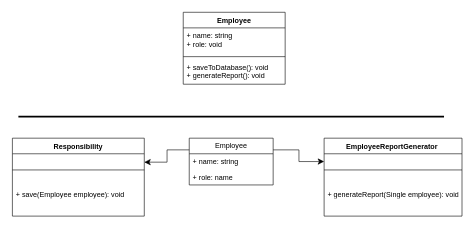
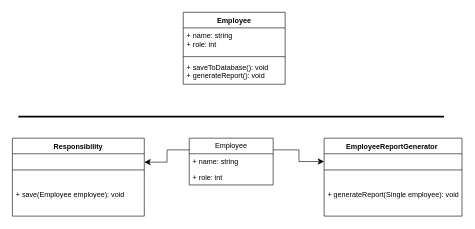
node "+ name: string + role: void": label "+ name: string + role: void" -> "+ name: string + role: int"
node "+ role: name": label "+ role: name" -> "+ role: int"
